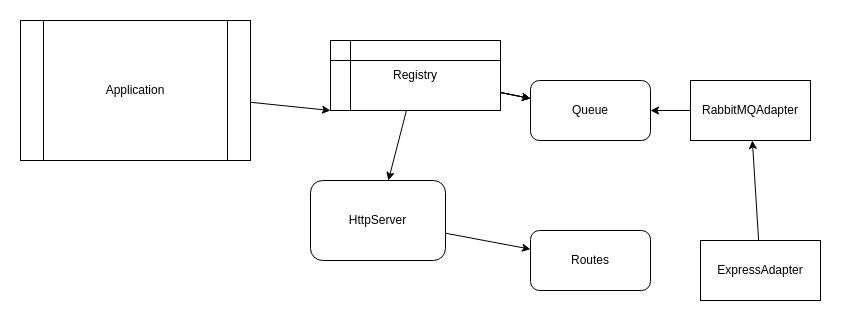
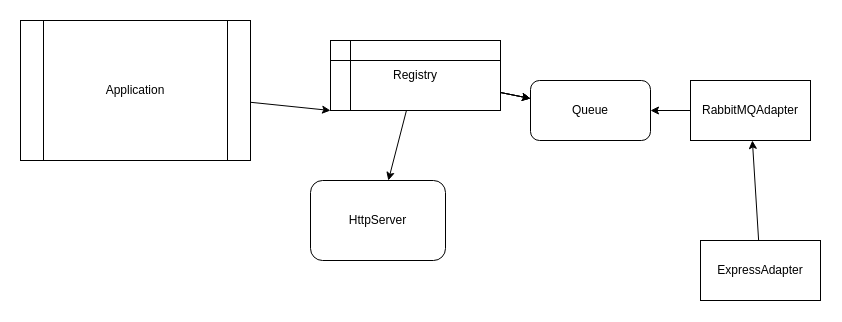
edge "HttpServer" -> "Routes": removed
node "Routes": removed
